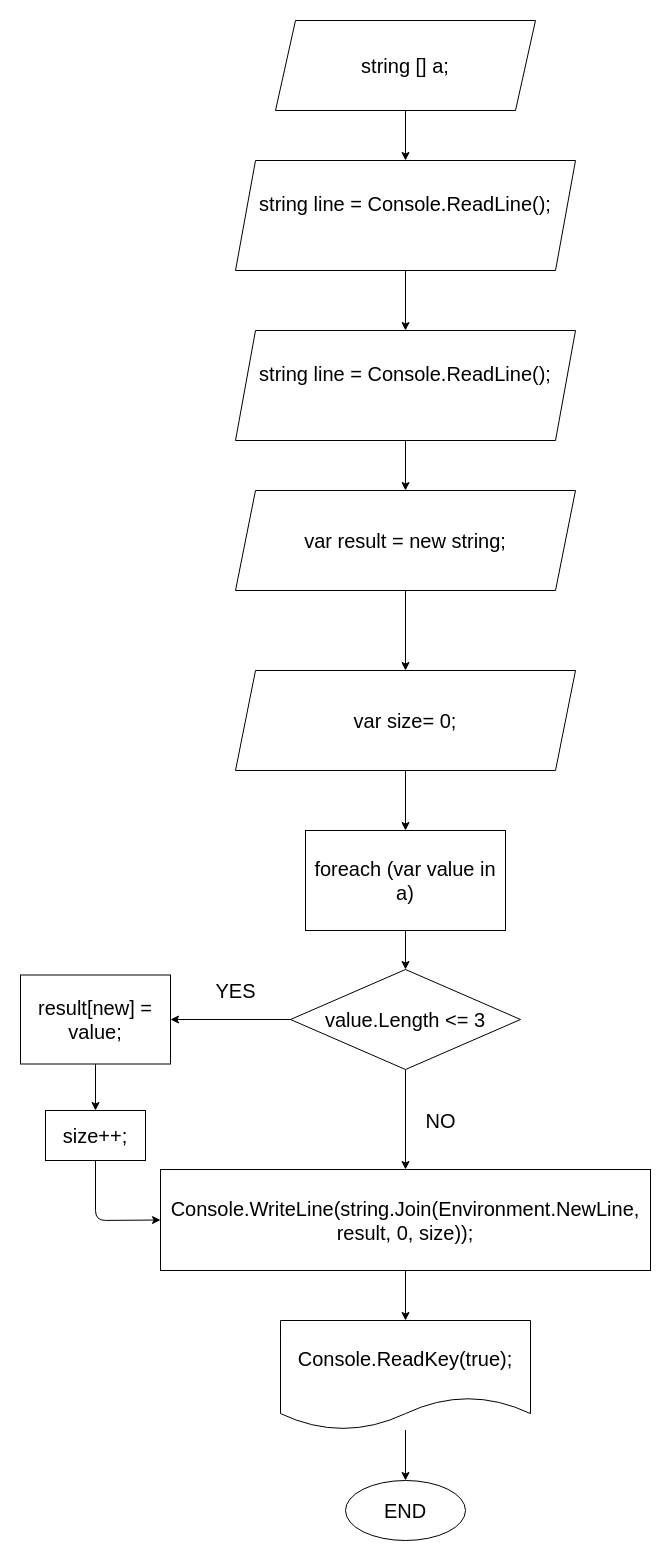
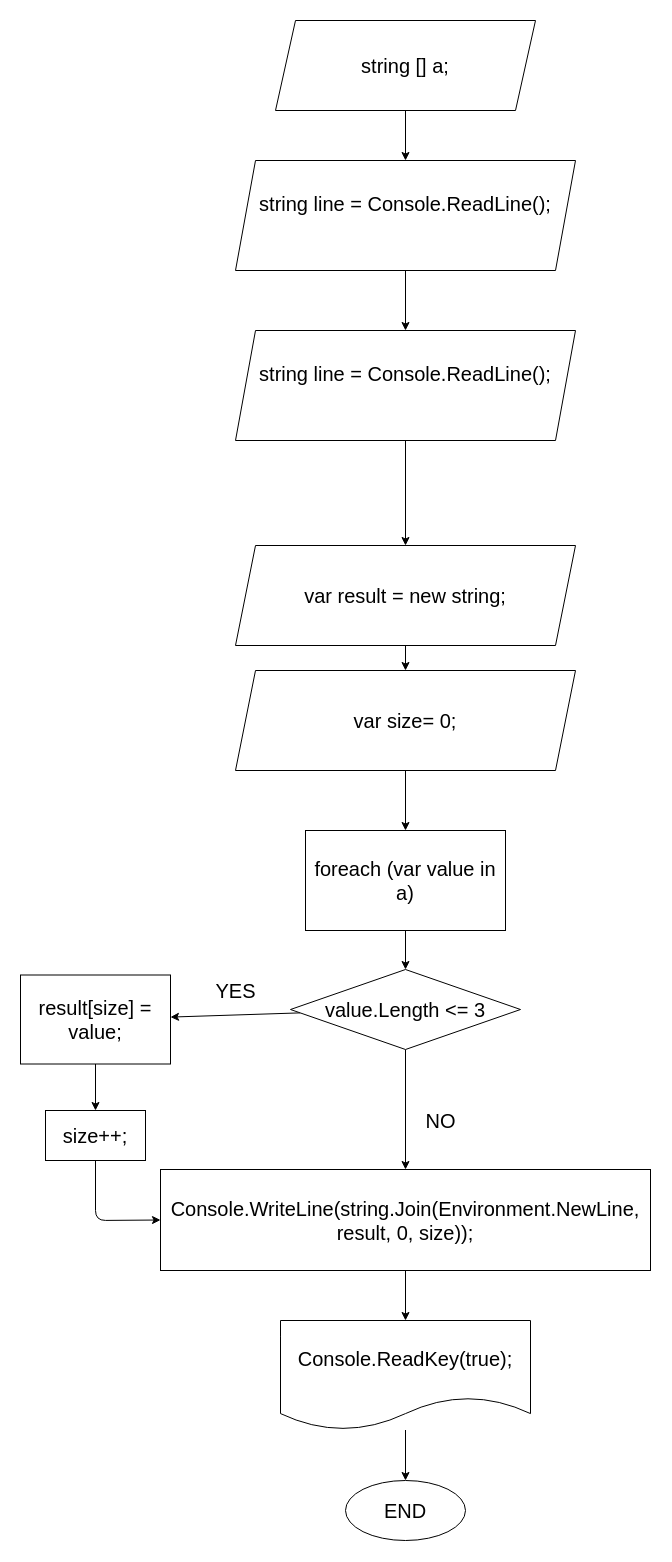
node "var result = new string;": moved (406, 541) -> (406, 596)
node "result[new] = value;": label "result[new] = value;" -> "result[size] = value;"
node "value.Length <= 3": size 230x100 -> 230x80
